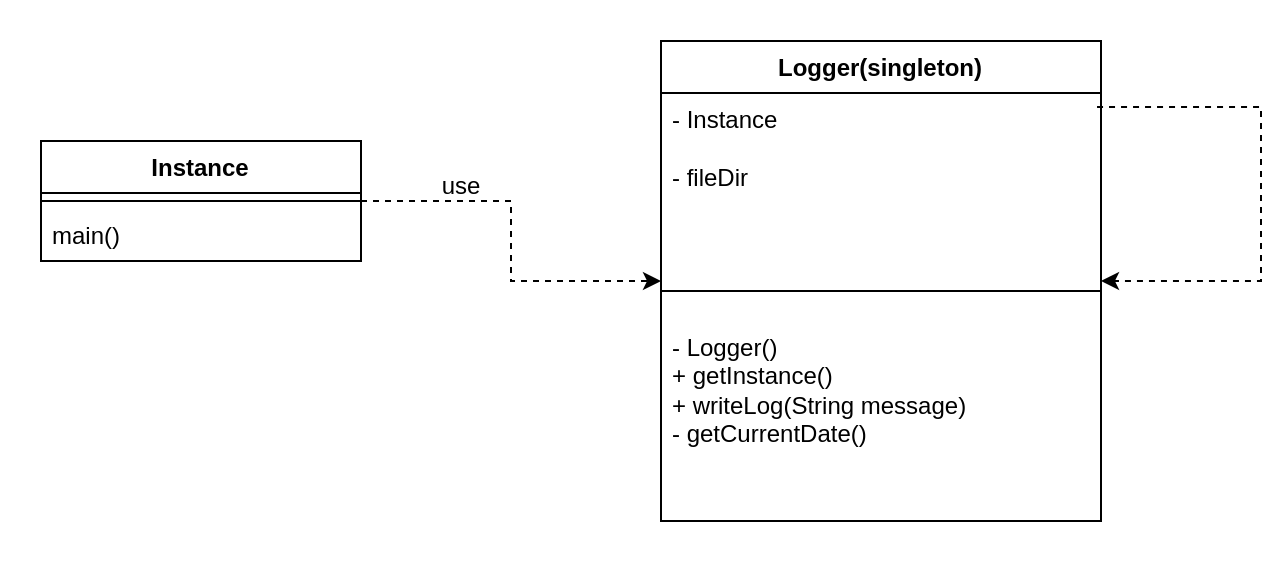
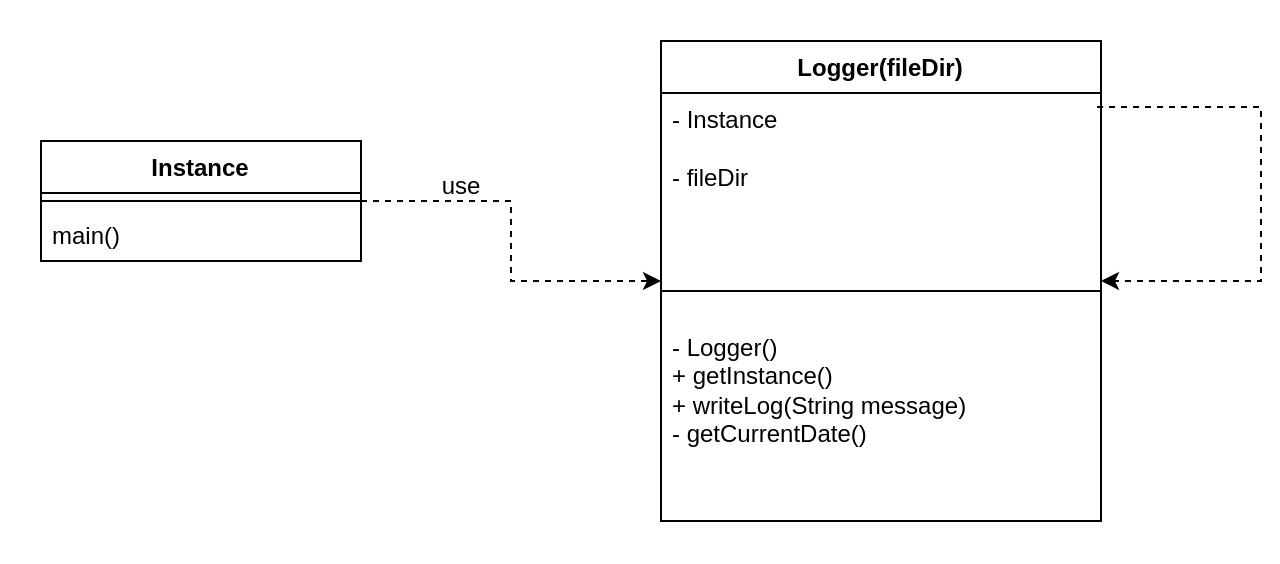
node "Logger(singleton)": label "Logger(singleton)" -> "Logger(fileDir)"
